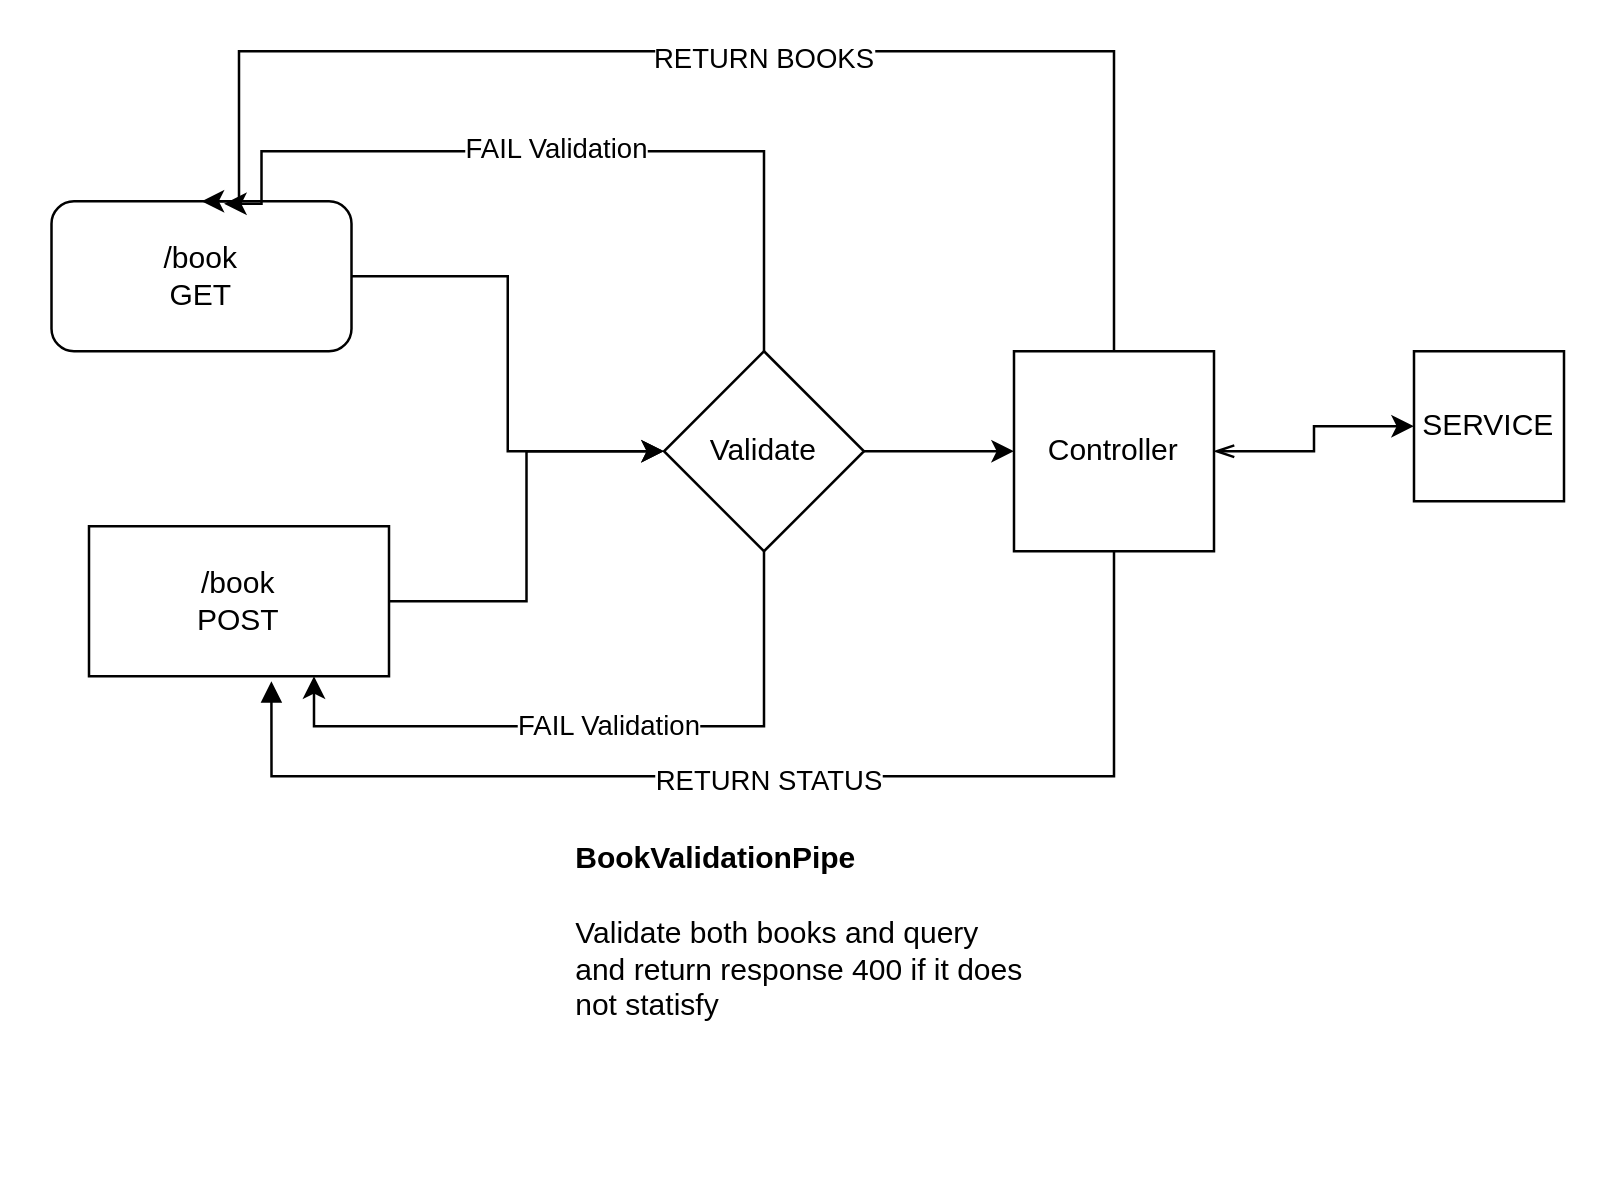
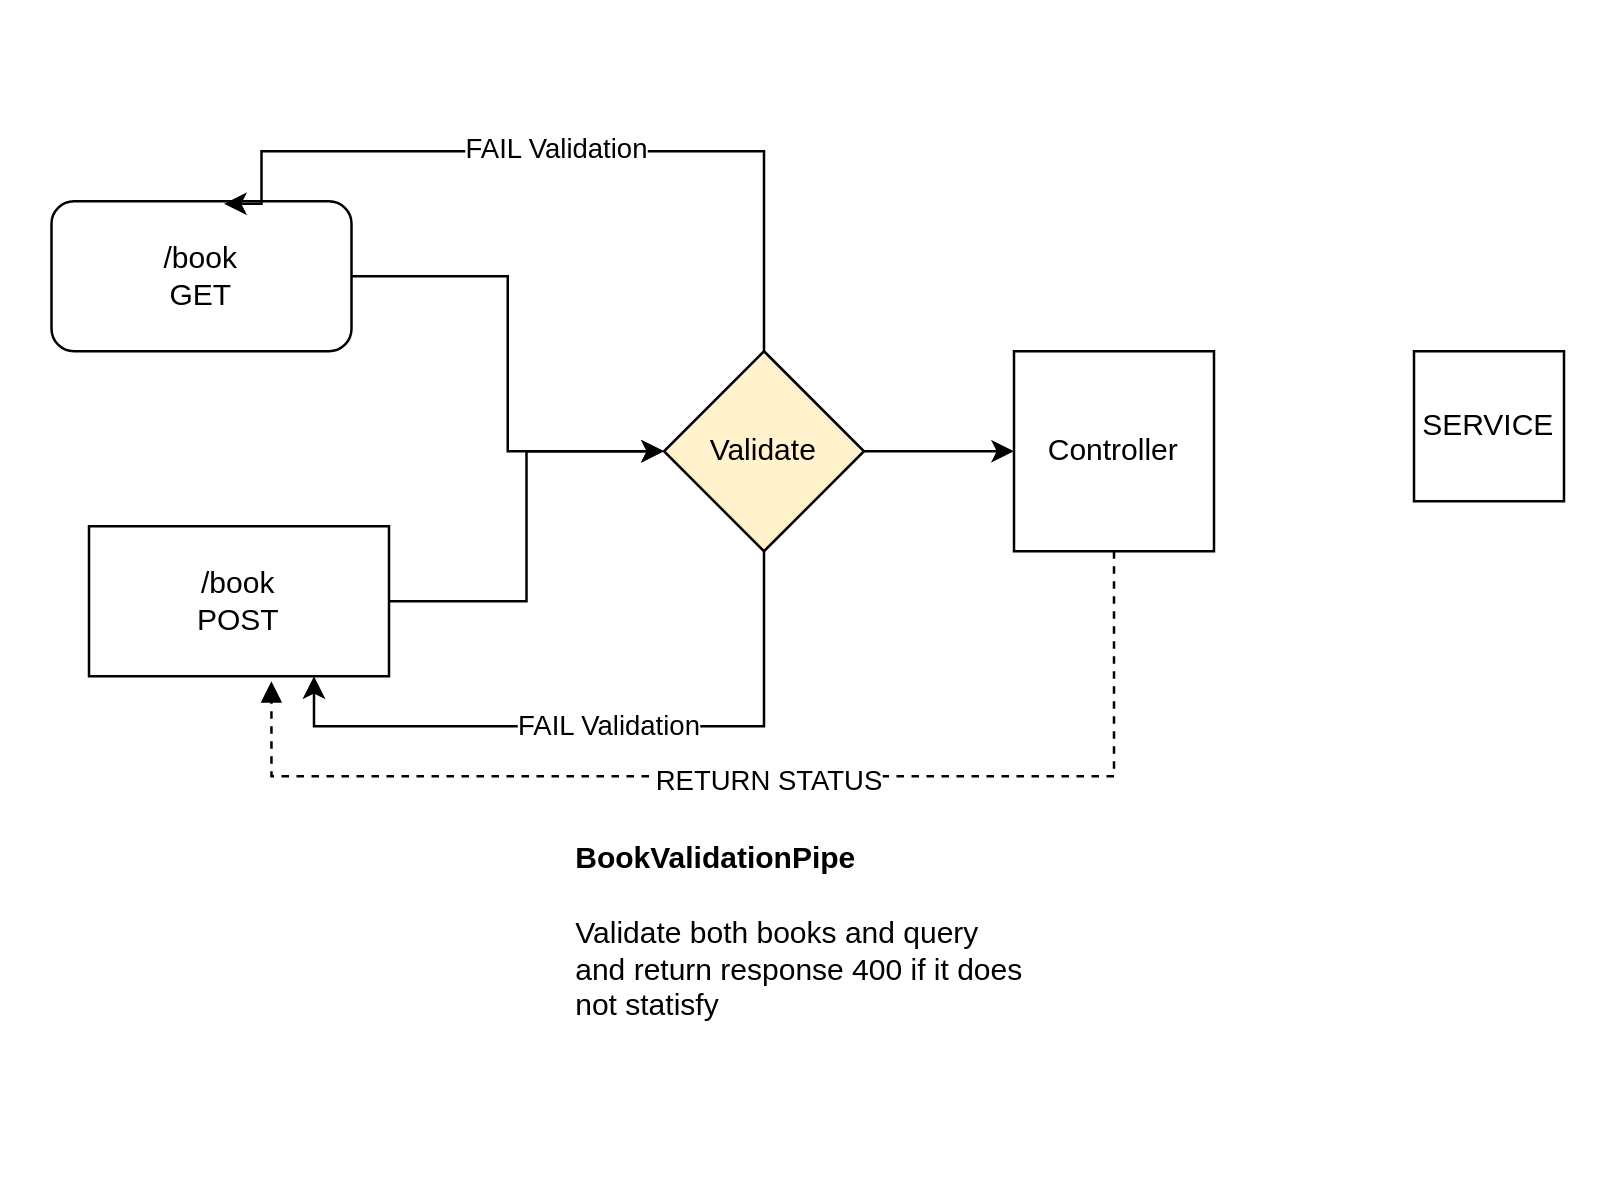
edge "Controller" -> "/book GET": removed, label "RETURN BOOKS"
edge "SERVICE" -- "Controller": removed
node "Validate": fillcolor #ffffff -> #fff2cc
edge "Controller" -> "/book POST": style solid -> dashed
